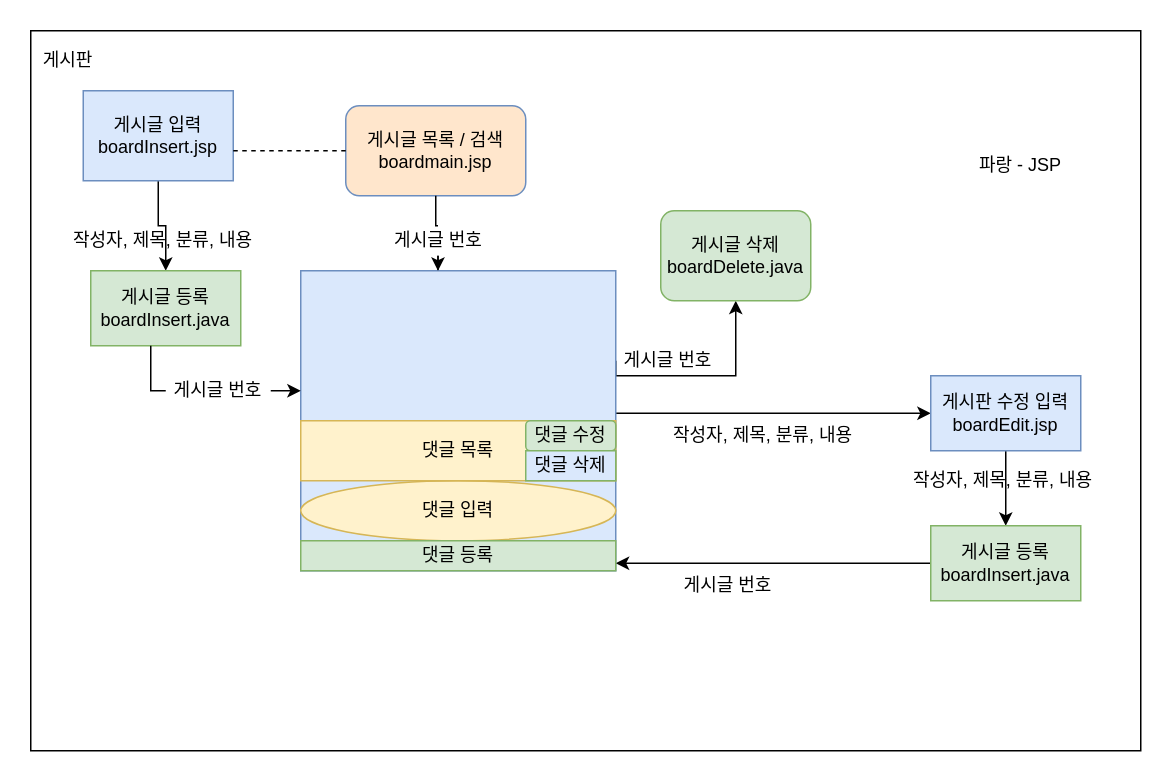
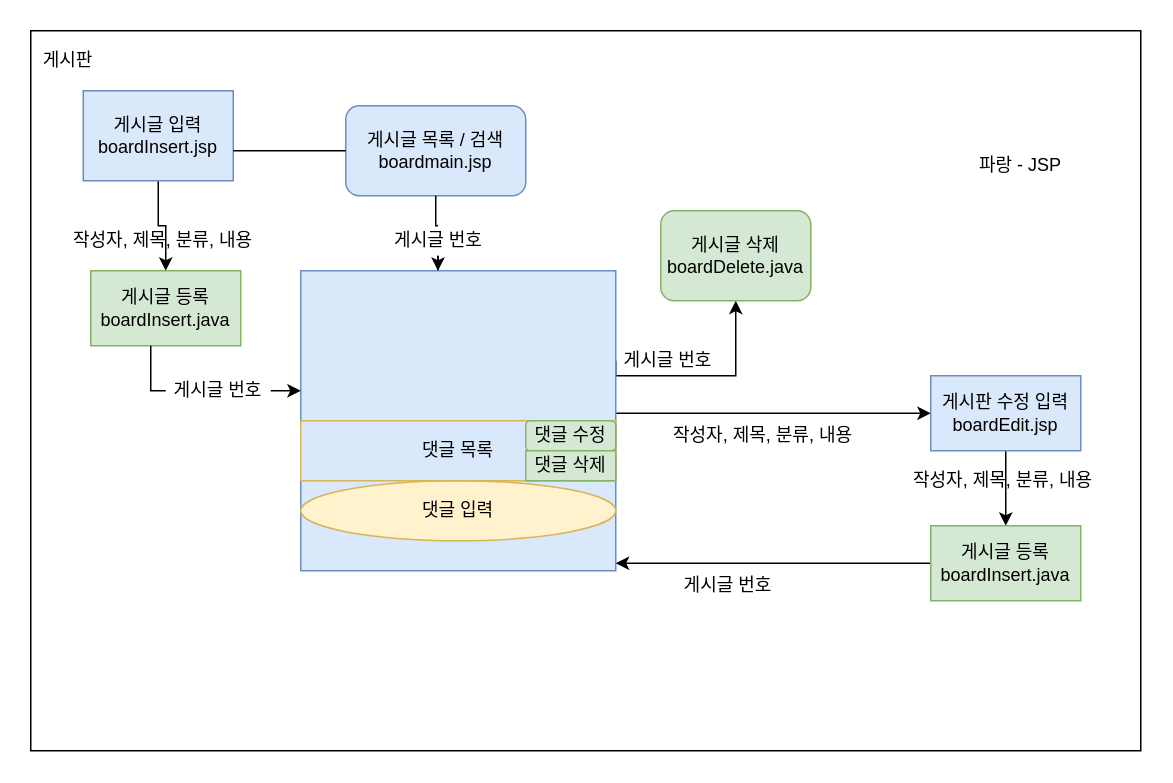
edge "게시글 입력 boardInsert.jsp" -- "게시글 목록 / 검색 boardmain.jsp": style dashed -> solid
node "게시글 목록 / 검색 boardmain.jsp": fillcolor #ffe6cc -> #dae8fc
node "댓글 목록": fillcolor #fff2cc -> #dae8fc
node "댓글 삭제": fillcolor #dae8fc -> #d5e8d4
node "댓글 등록": removed
